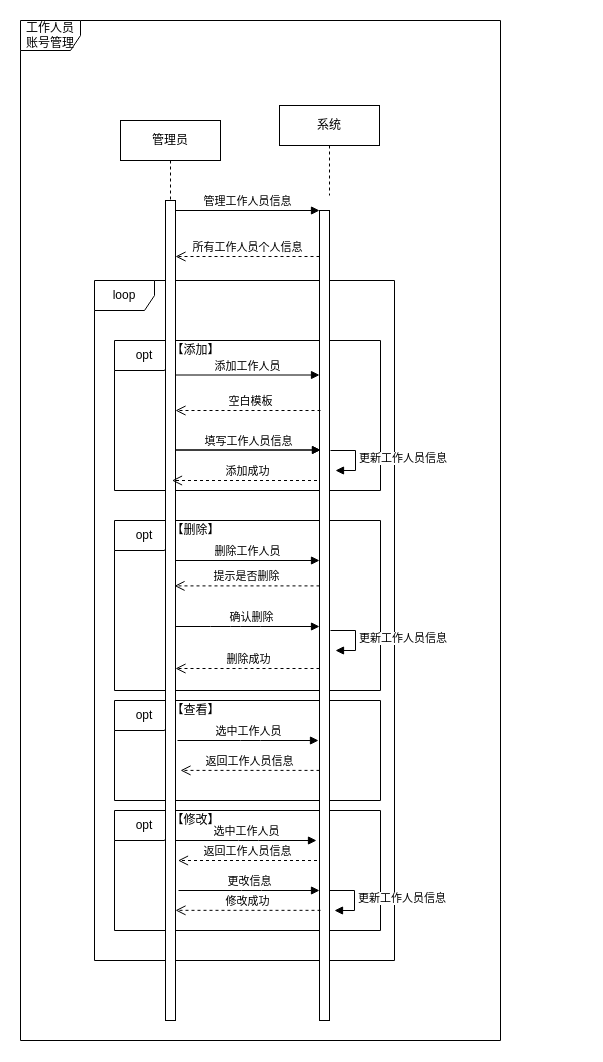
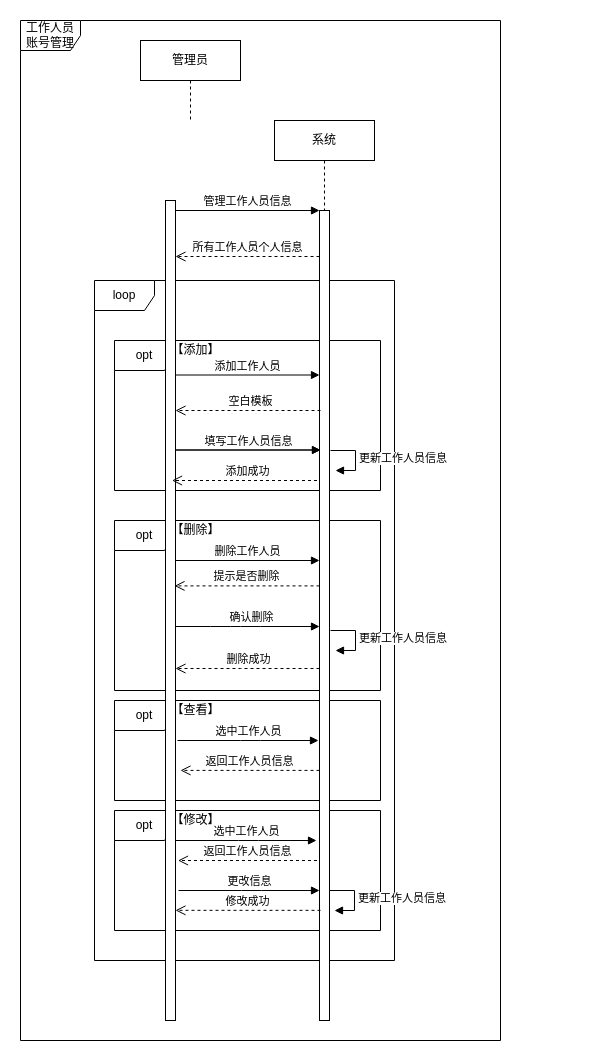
node "系统": moved (330, 151) -> (325, 166)
node "管理员": moved (171, 161) -> (191, 81)
